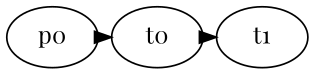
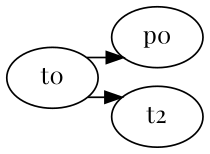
edge "p0" -> "t0": reversed
node "t1": label "t1" -> "t2"
